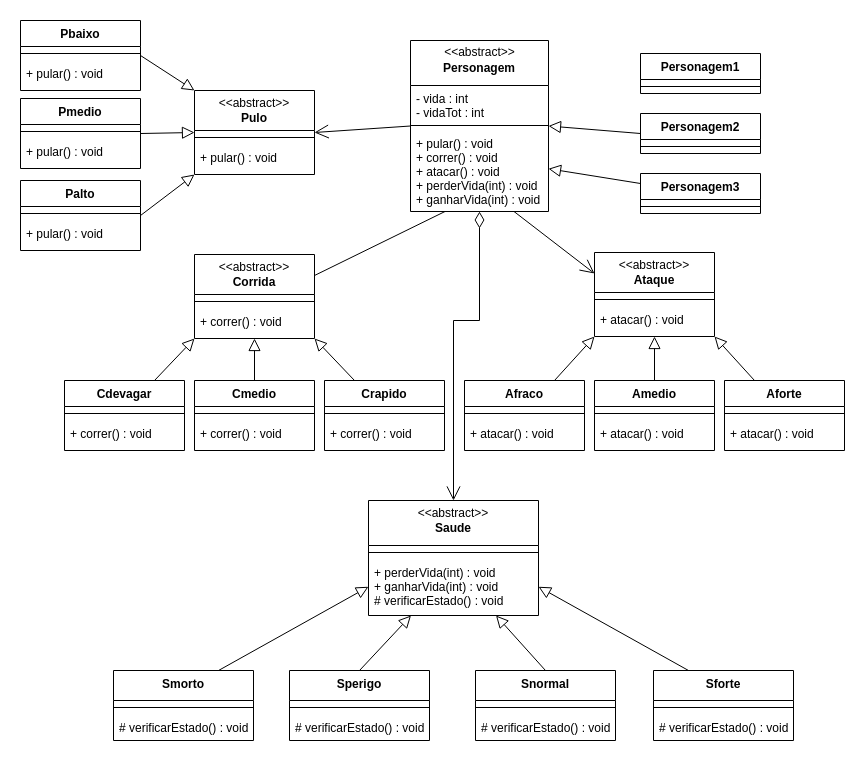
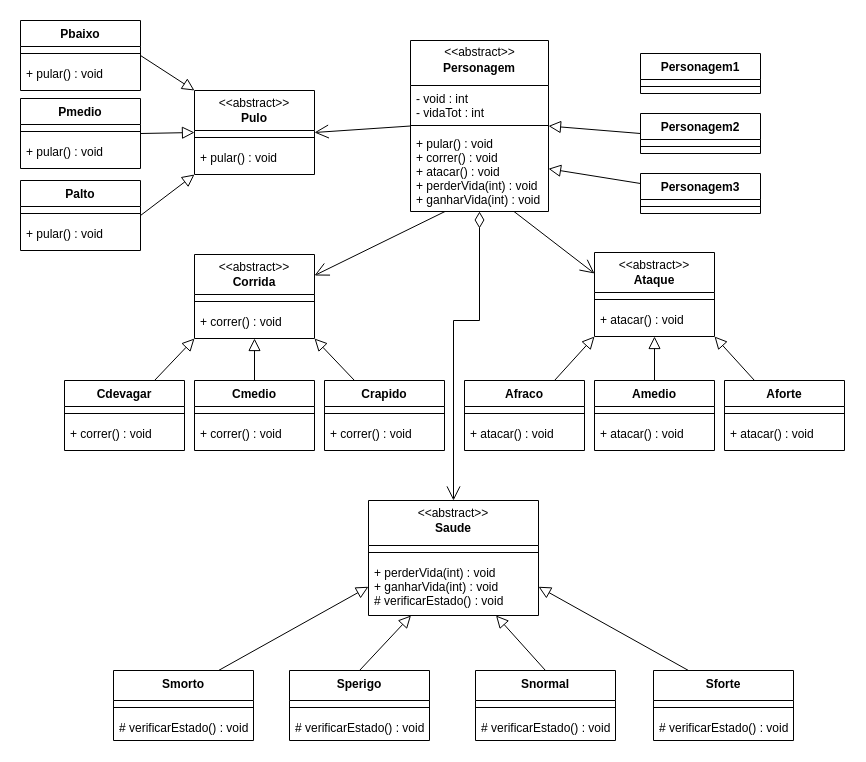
node "- vida : int - vidaTot : int": label "- vida : int - vidaTot : int" -> "- void : int - vidaTot : int"
edge "Personagem" -- "Corrida": arrowhead none -> open
